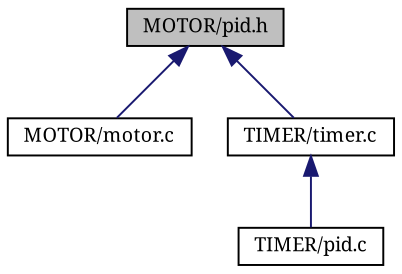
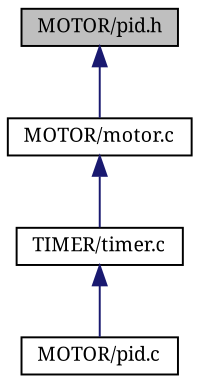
edge "TIMER/timer.c" -> "MOTOR/pid.h": now "TIMER/timer.c" -> "MOTOR/motor.c"
node "TIMER/pid.c": label "TIMER/pid.c" -> "MOTOR/pid.c"
